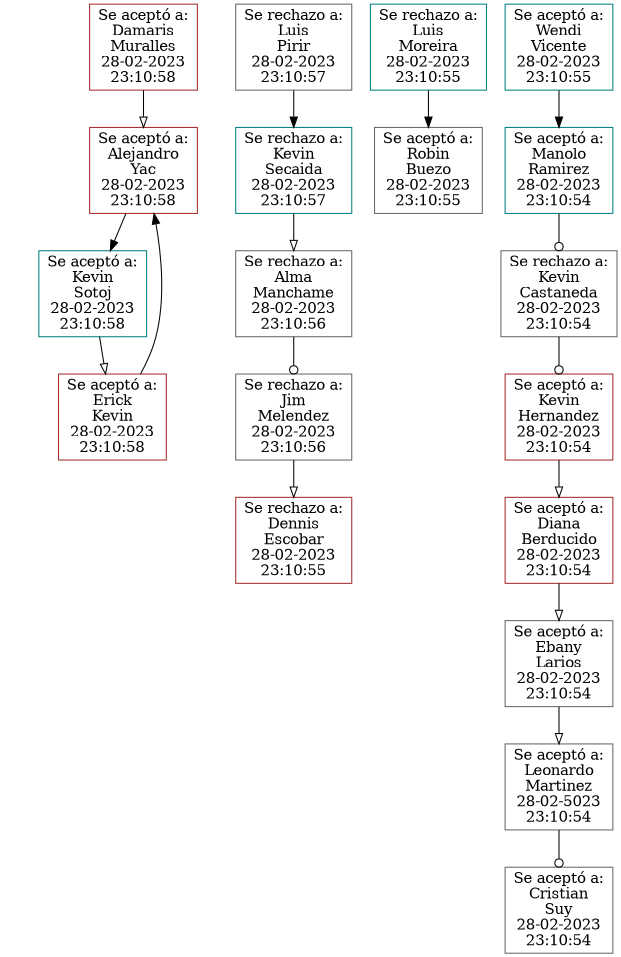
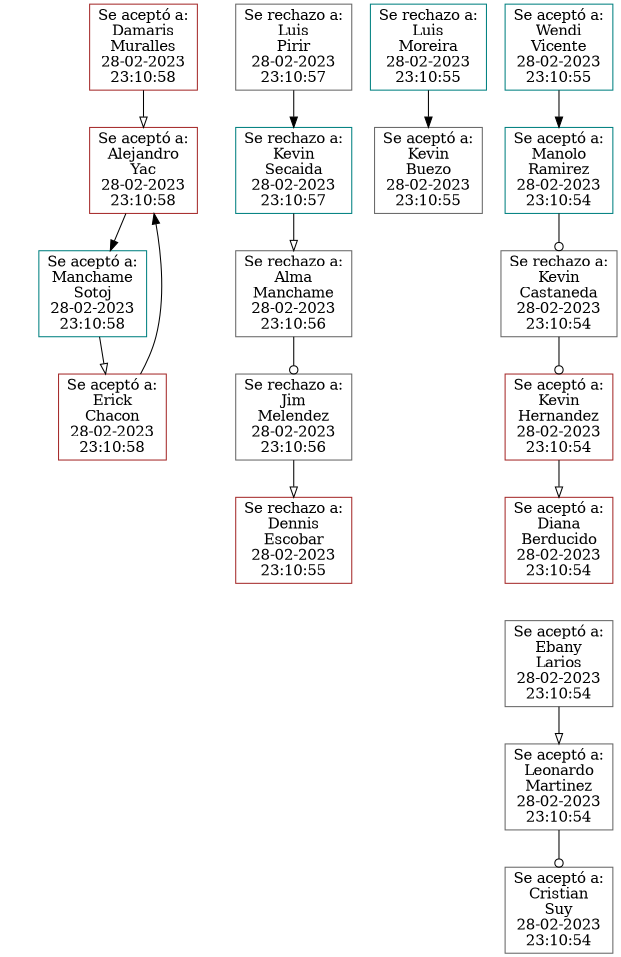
node "Se aceptó a: Robin Buezo 28-02-2023 23:10:55": label "Se aceptó a: Robin Buezo 28-02-2023 23:10:55" -> "Se aceptó a: Kevin Buezo 28-02-2023 23:10:55"
node "Se aceptó a: Kevin Sotoj 28-02-2023 23:10:58": label "Se aceptó a: Kevin Sotoj 28-02-2023 23:10:58" -> "Se aceptó a: Manchame Sotoj 28-02-2023 23:10:58"
node "Se aceptó a: Erick Kevin 28-02-2023 23:10:58": label "Se aceptó a: Erick Kevin 28-02-2023 23:10:58" -> "Se aceptó a: Erick Chacon 28-02-2023 23:10:58"
edge "Se aceptó a: Diana Berducido 28-02-2023 23:10:54" -> "Se aceptó a: Ebany Larios 28-02-2023 23:10:54": removed
node "Se aceptó a: Leonardo Martinez 28-02-5023 23:10:54": label "Se aceptó a: Leonardo Martinez 28-02-5023 23:10:54" -> "Se aceptó a: Leonardo Martinez 28-02-2023 23:10:54"
